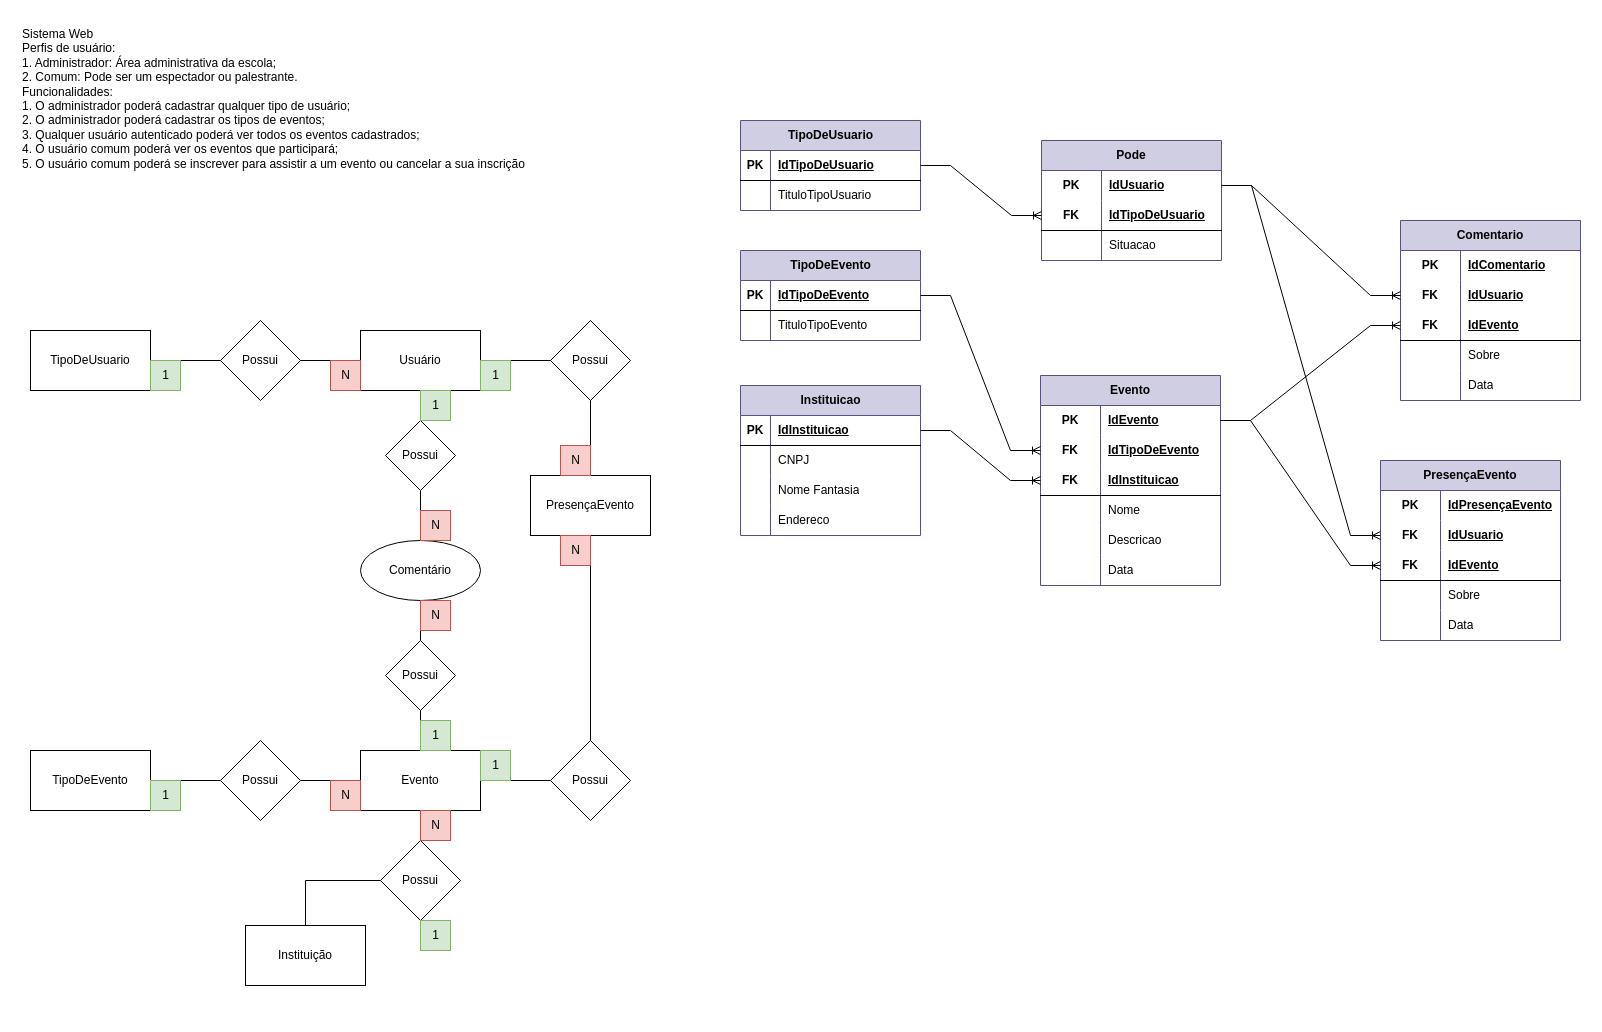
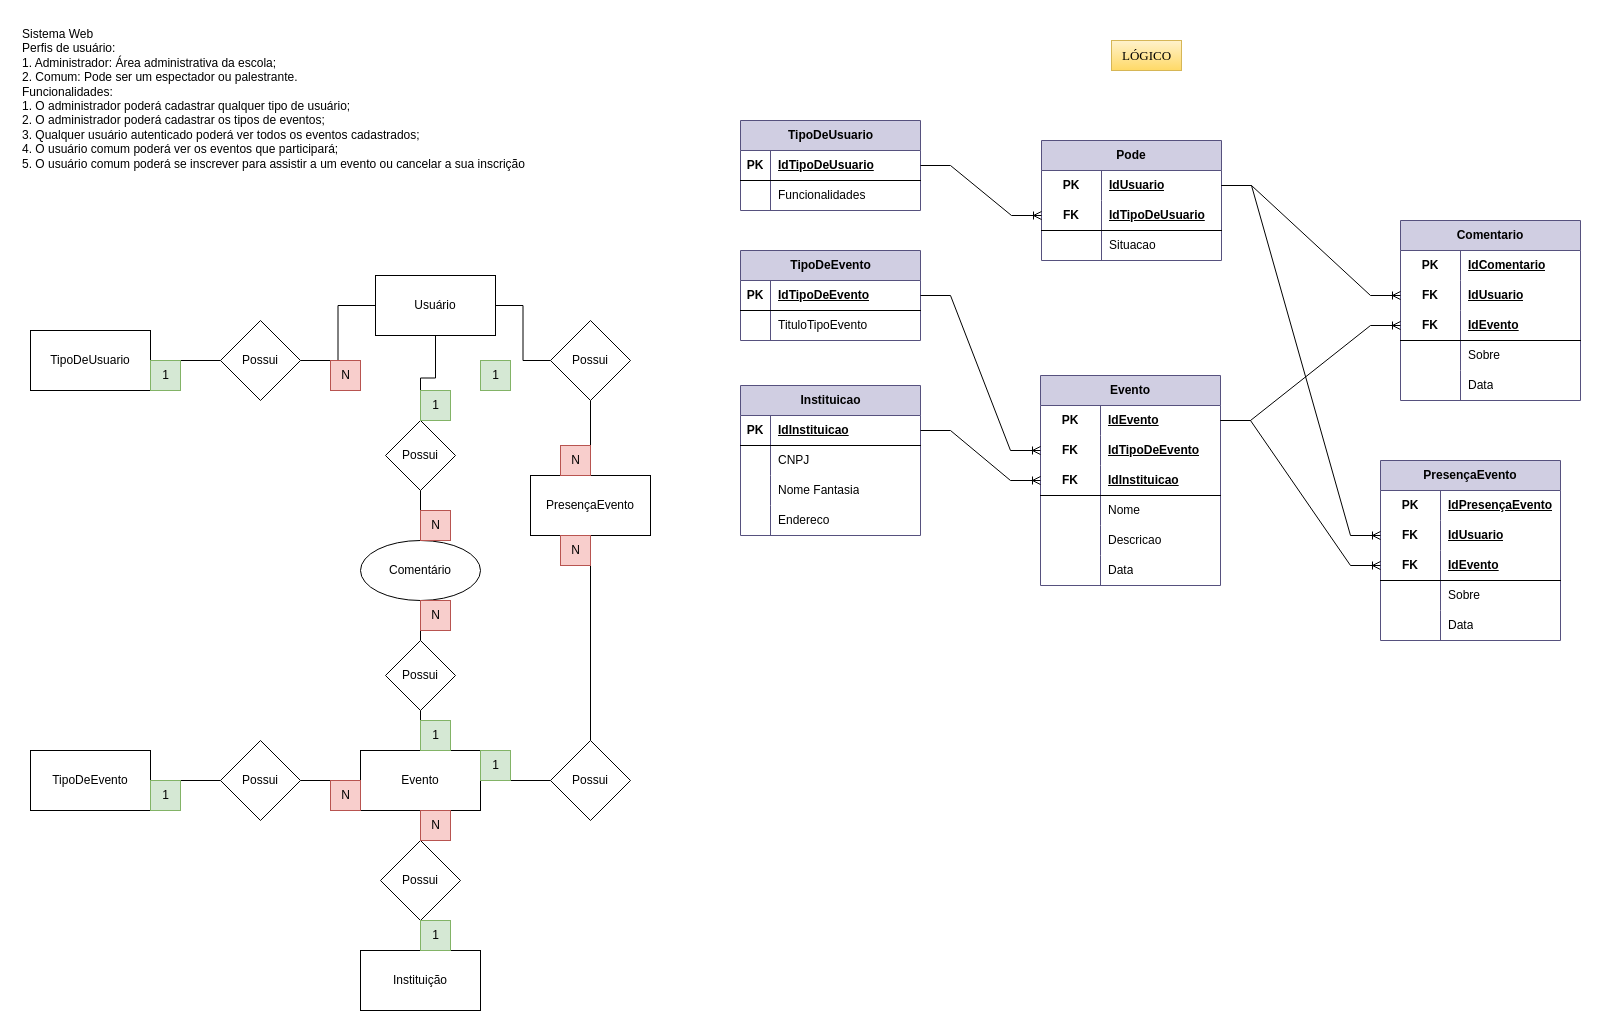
node "LÓGICO": added
node "TituloTipoUsuario": label "TituloTipoUsuario" -> "Funcionalidades"
node "Usuário": moved (421, 361) -> (436, 306)
node "Instituição": moved (306, 956) -> (421, 981)
